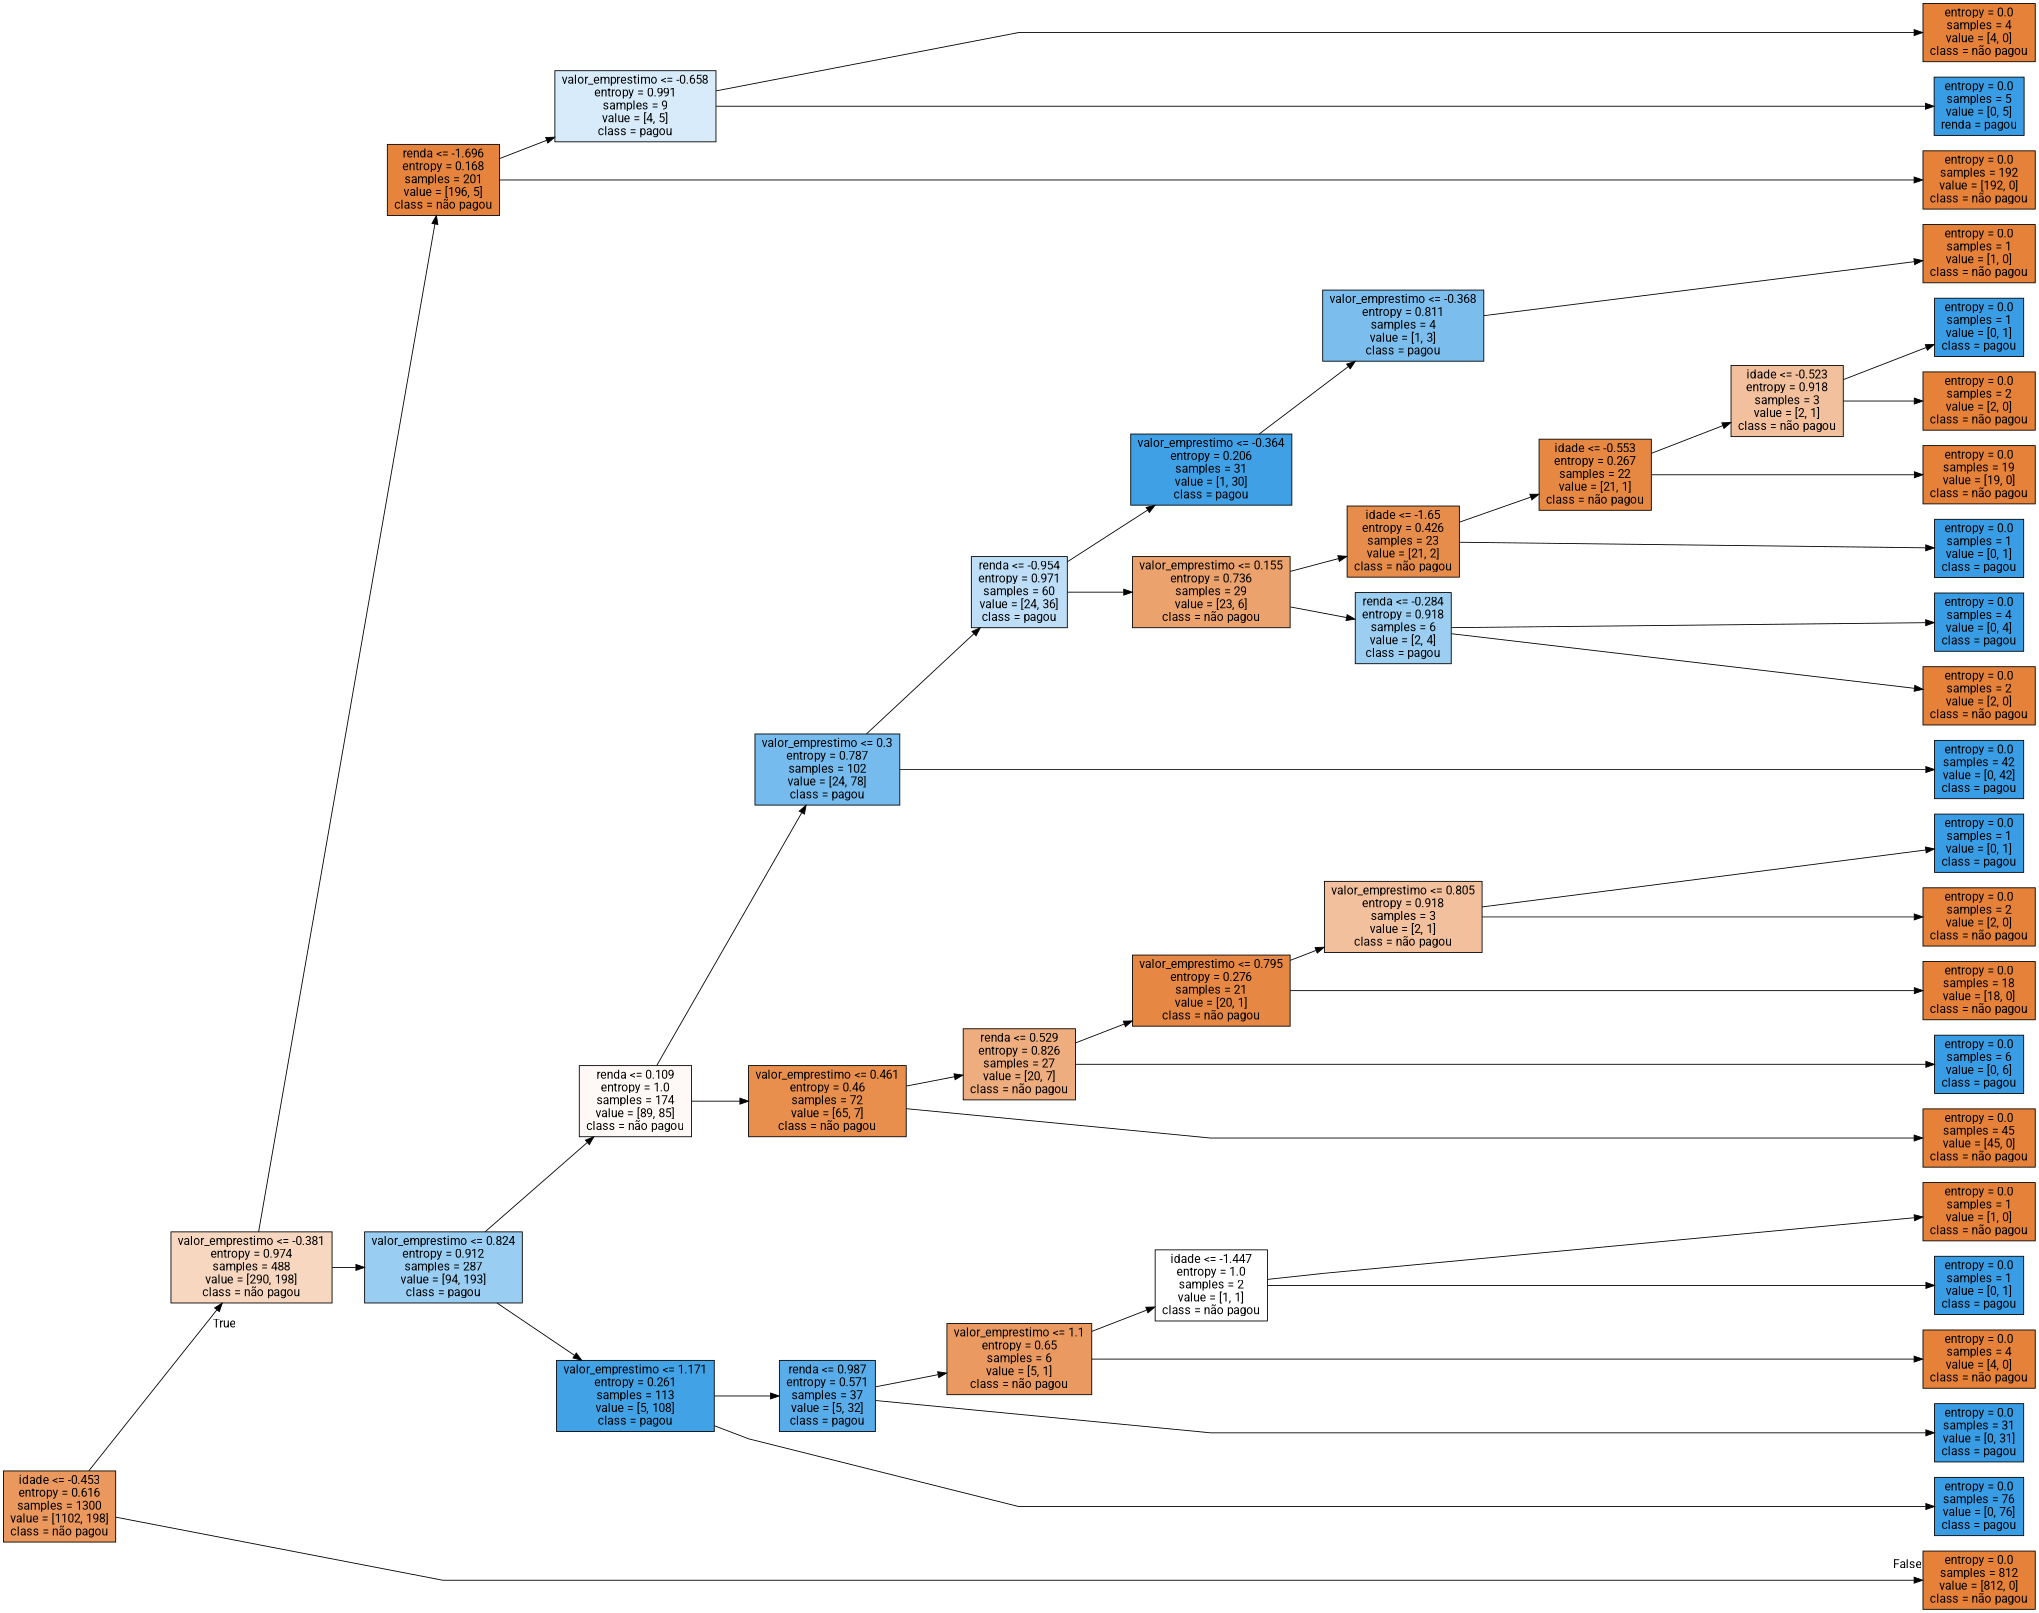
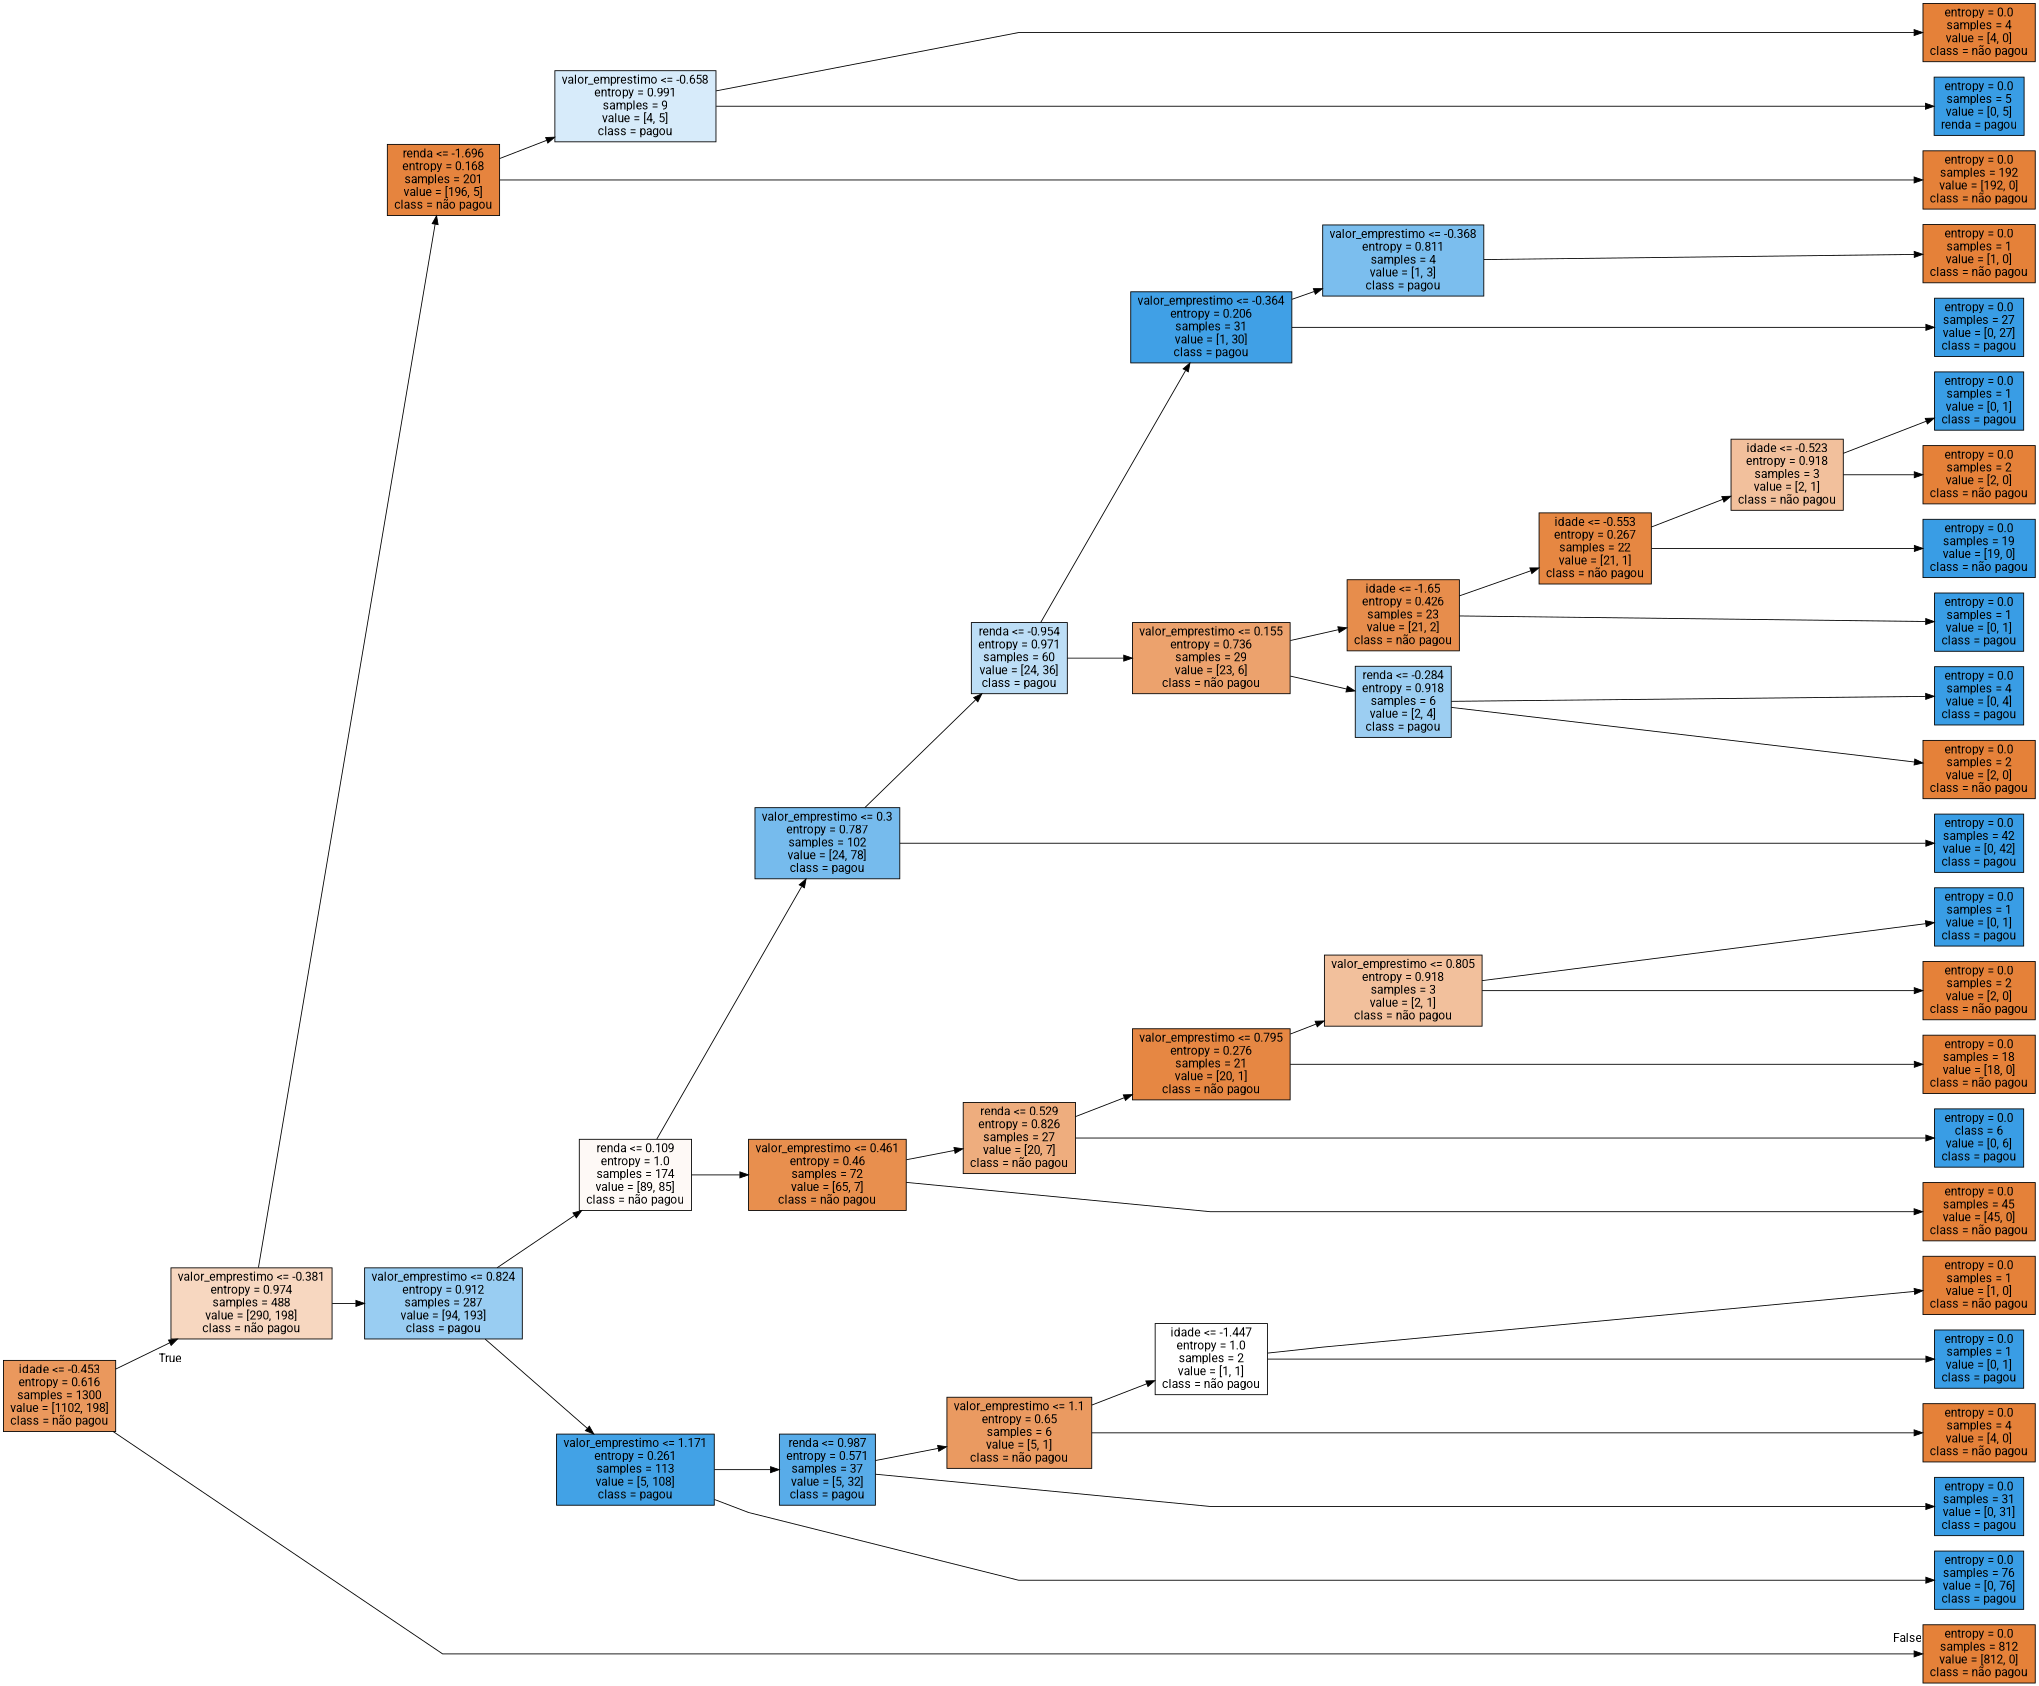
node "entropy = 0.0 samples = 27 value = [0, 27] class = pagou": added
node "entropy = 0.0 samples = 19 value = [19, 0] class = não pagou": fillcolor #e58139 -> #399de5
node "entropy = 0.0 samples = 6 value = [0, 6] class = pagou": label "entropy = 0.0 samples = 6 value = [0, 6] class = pagou" -> "entropy = 0.0 class = 6 value = [0, 6] class = pagou"
